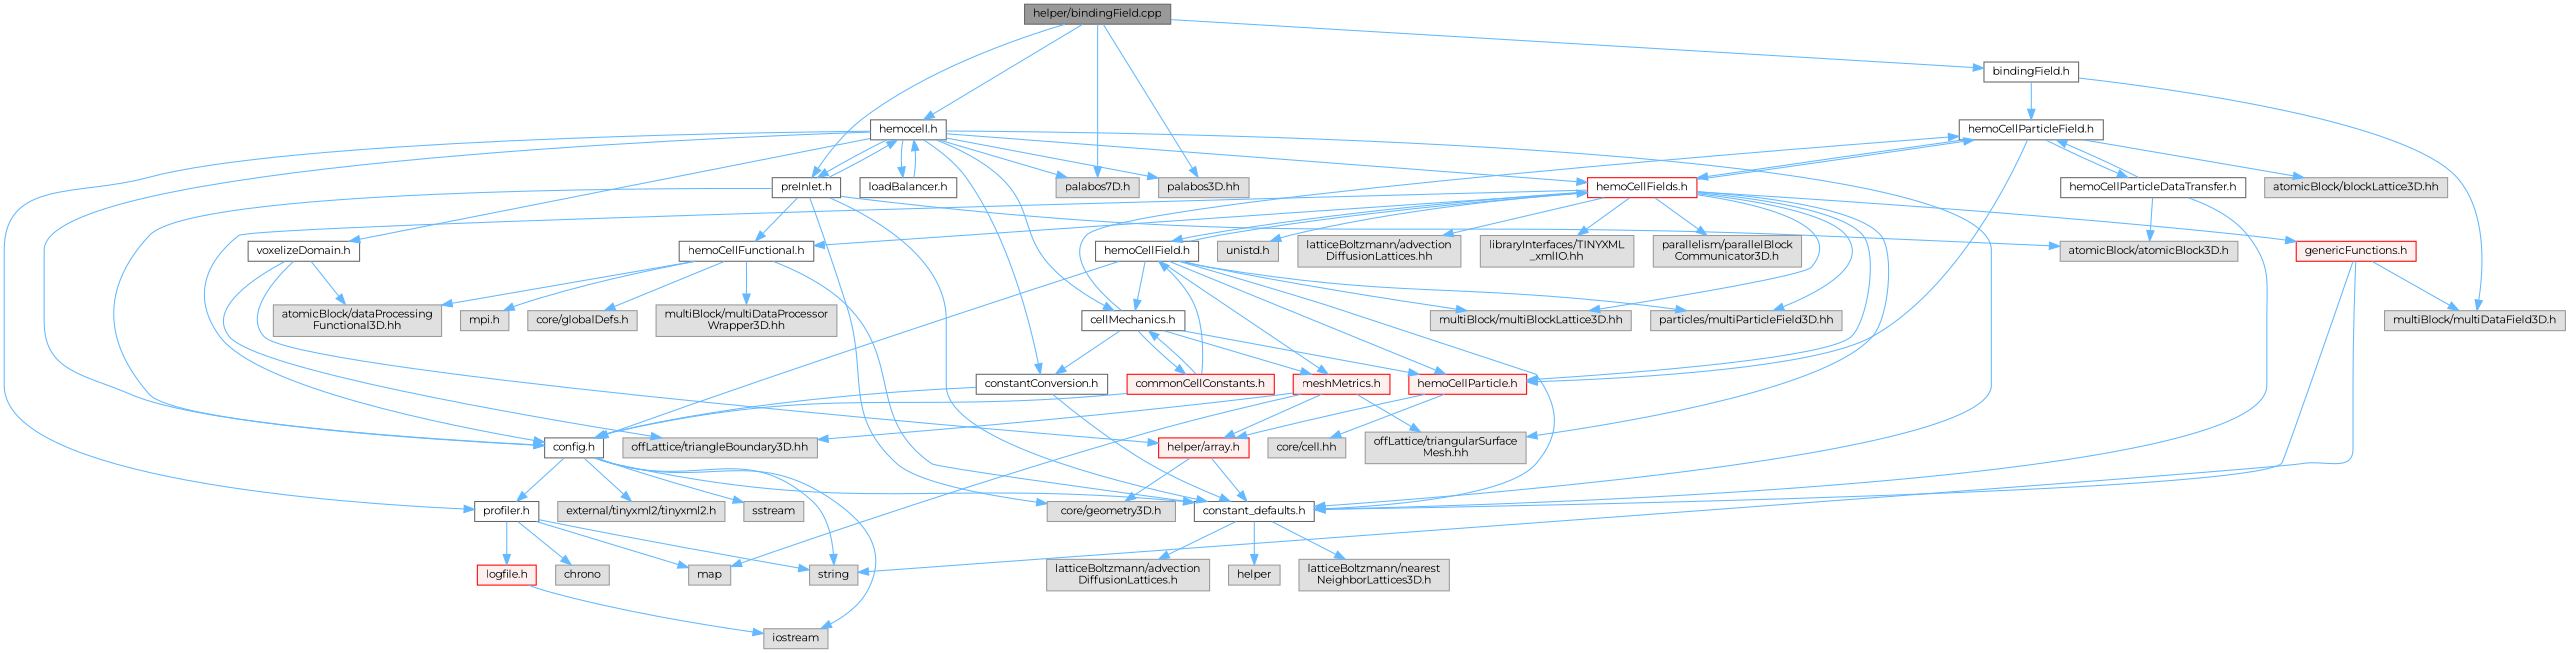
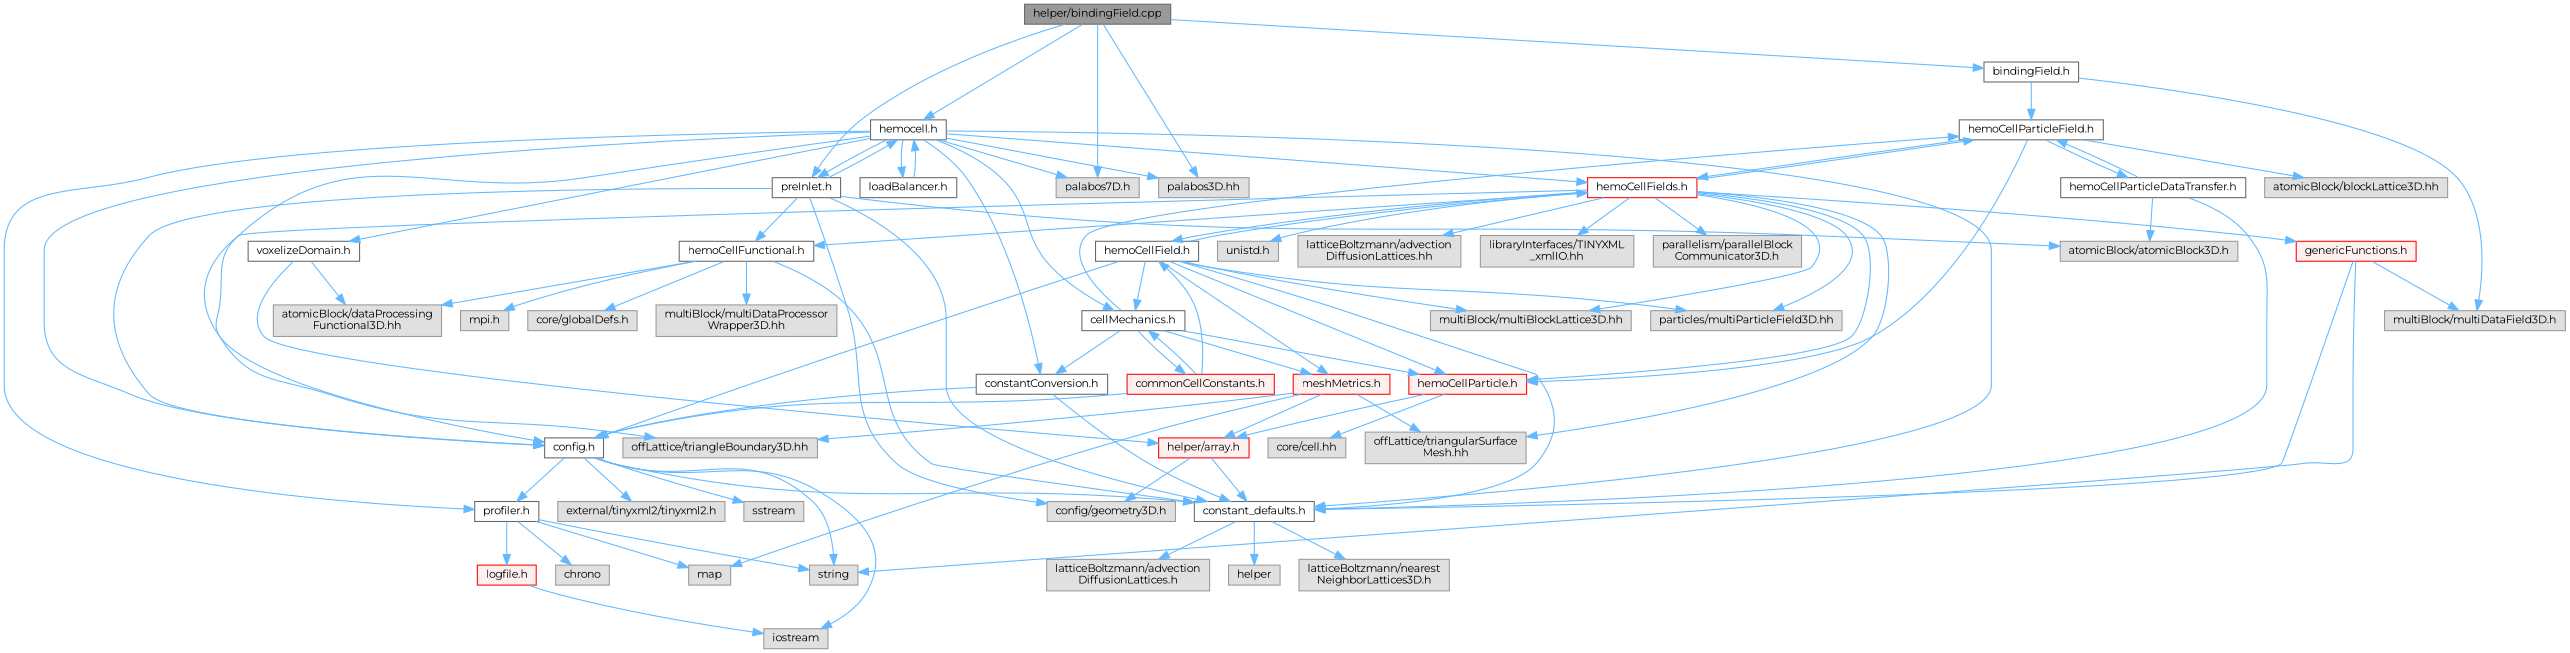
edge "voxelizeDomain.h" -> "offLattice/triangleBoundary3D.hh": now "hemocell.h" -> "offLattice/triangleBoundary3D.hh"
node "core/geometry3D.h": label "core/geometry3D.h" -> "config/geometry3D.h"
